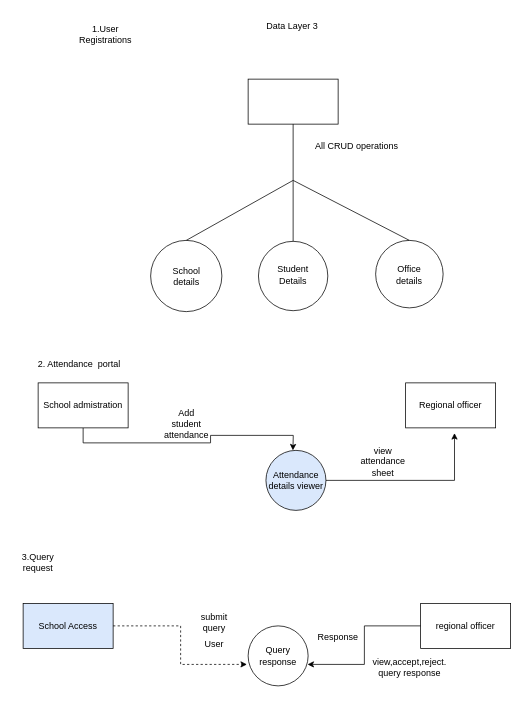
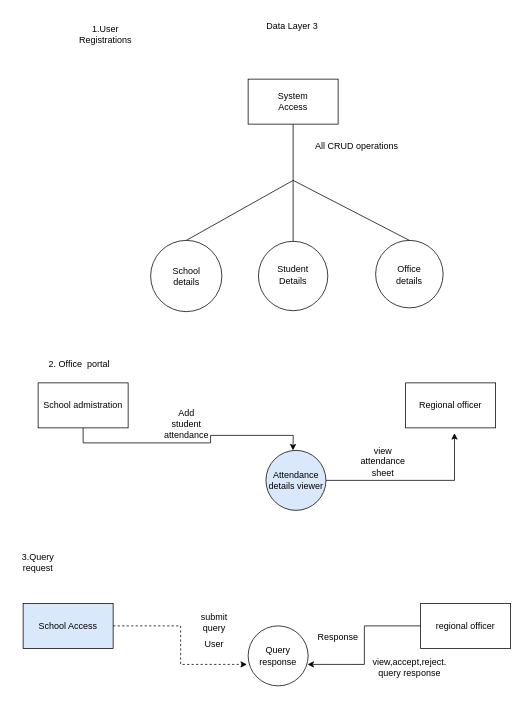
node "System Access": added
node "2. Attendance portal": label "2. Attendance portal" -> "2. Office portal"
